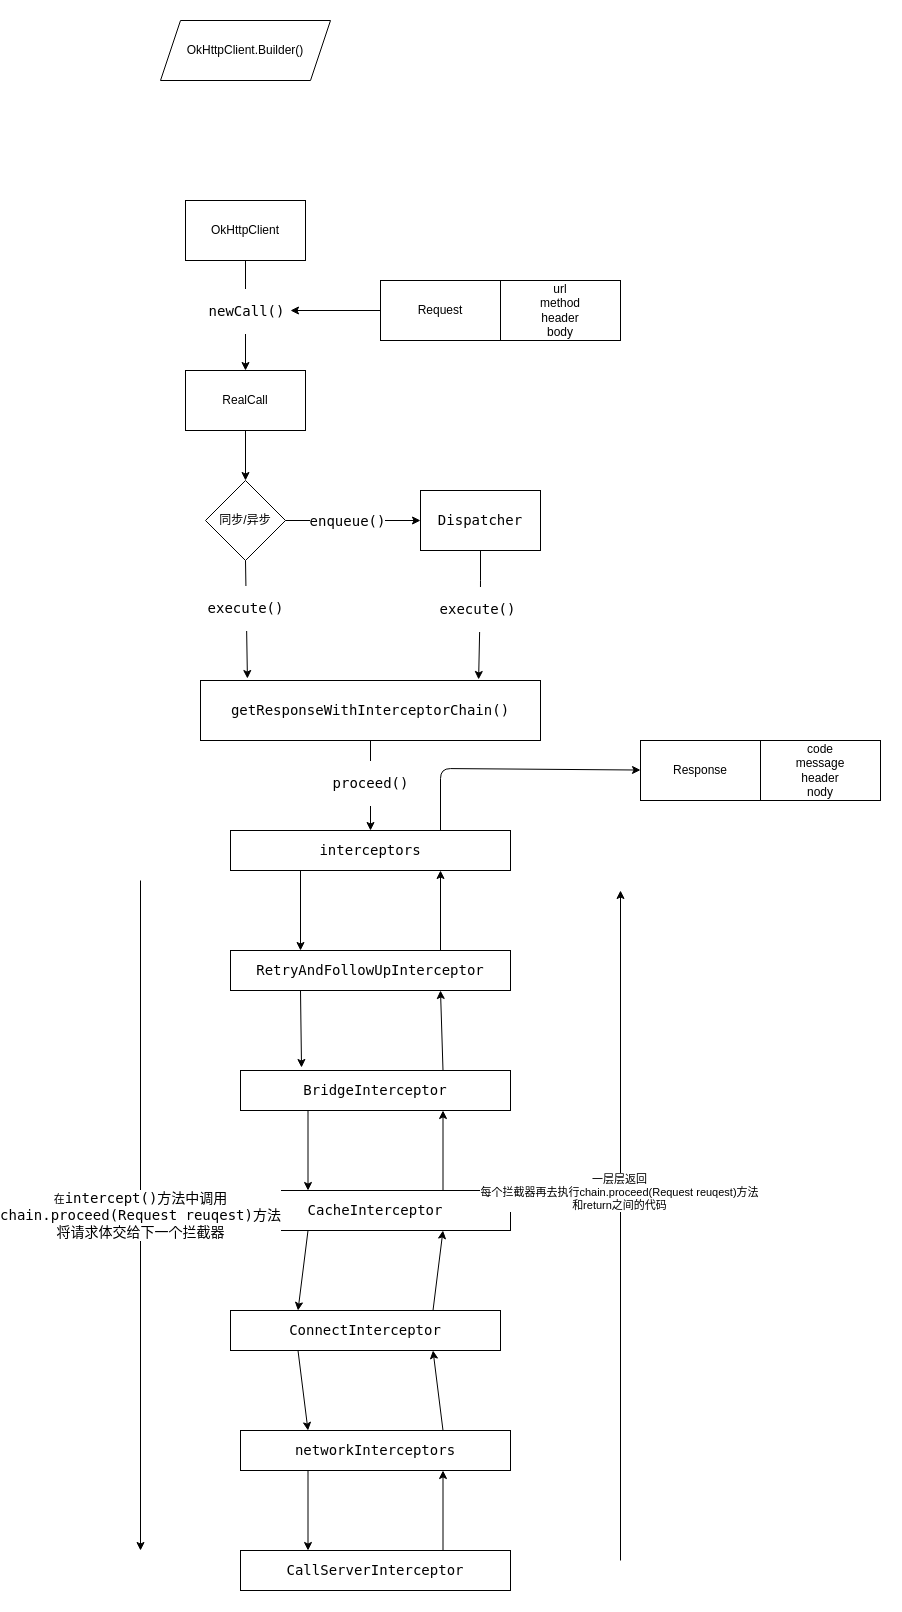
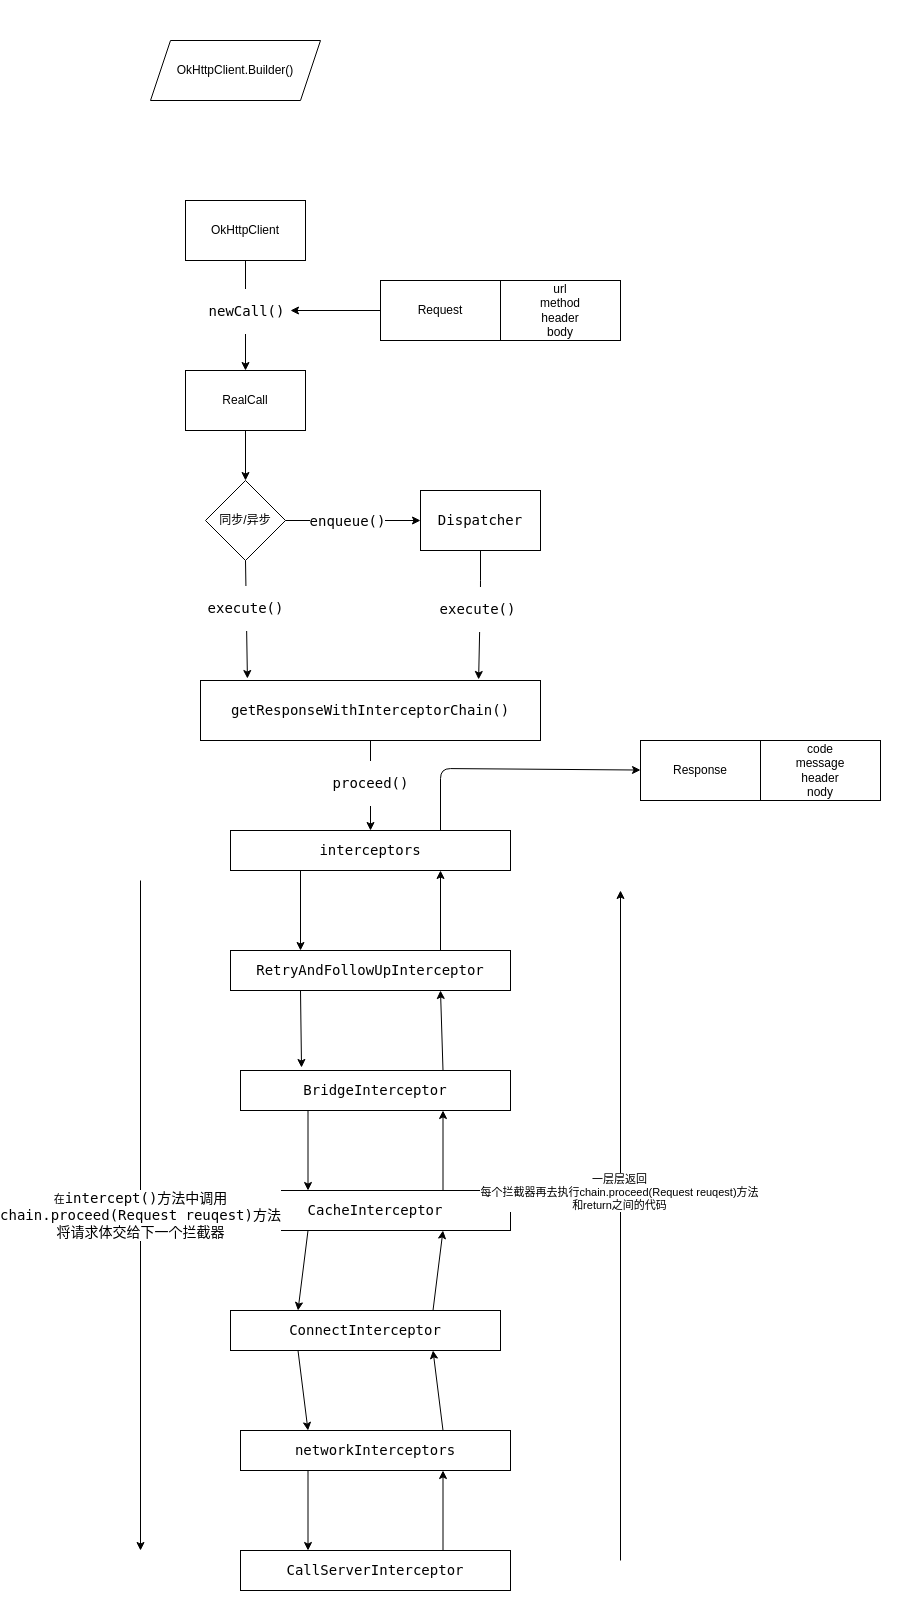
node "OkHttpClient.Builder()": moved (246, 51) -> (236, 71)
